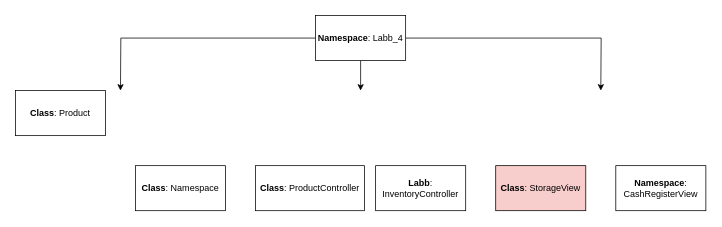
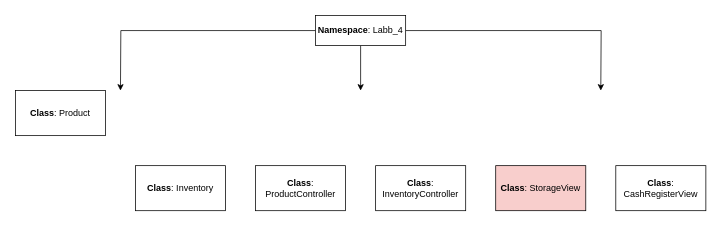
node "Namespace: Labb_4": size 90x45 -> 90x30
node "Class: Namespace": label "Class: Namespace" -> "Class: Inventory"
node "Class: ProductController": size 109x45 -> 90x45
node "Labb: InventoryController": label "Labb: InventoryController" -> "Class: InventoryController"
node "Namespace: CashRegisterView": label "Namespace: CashRegisterView" -> "Class: CashRegisterView"
